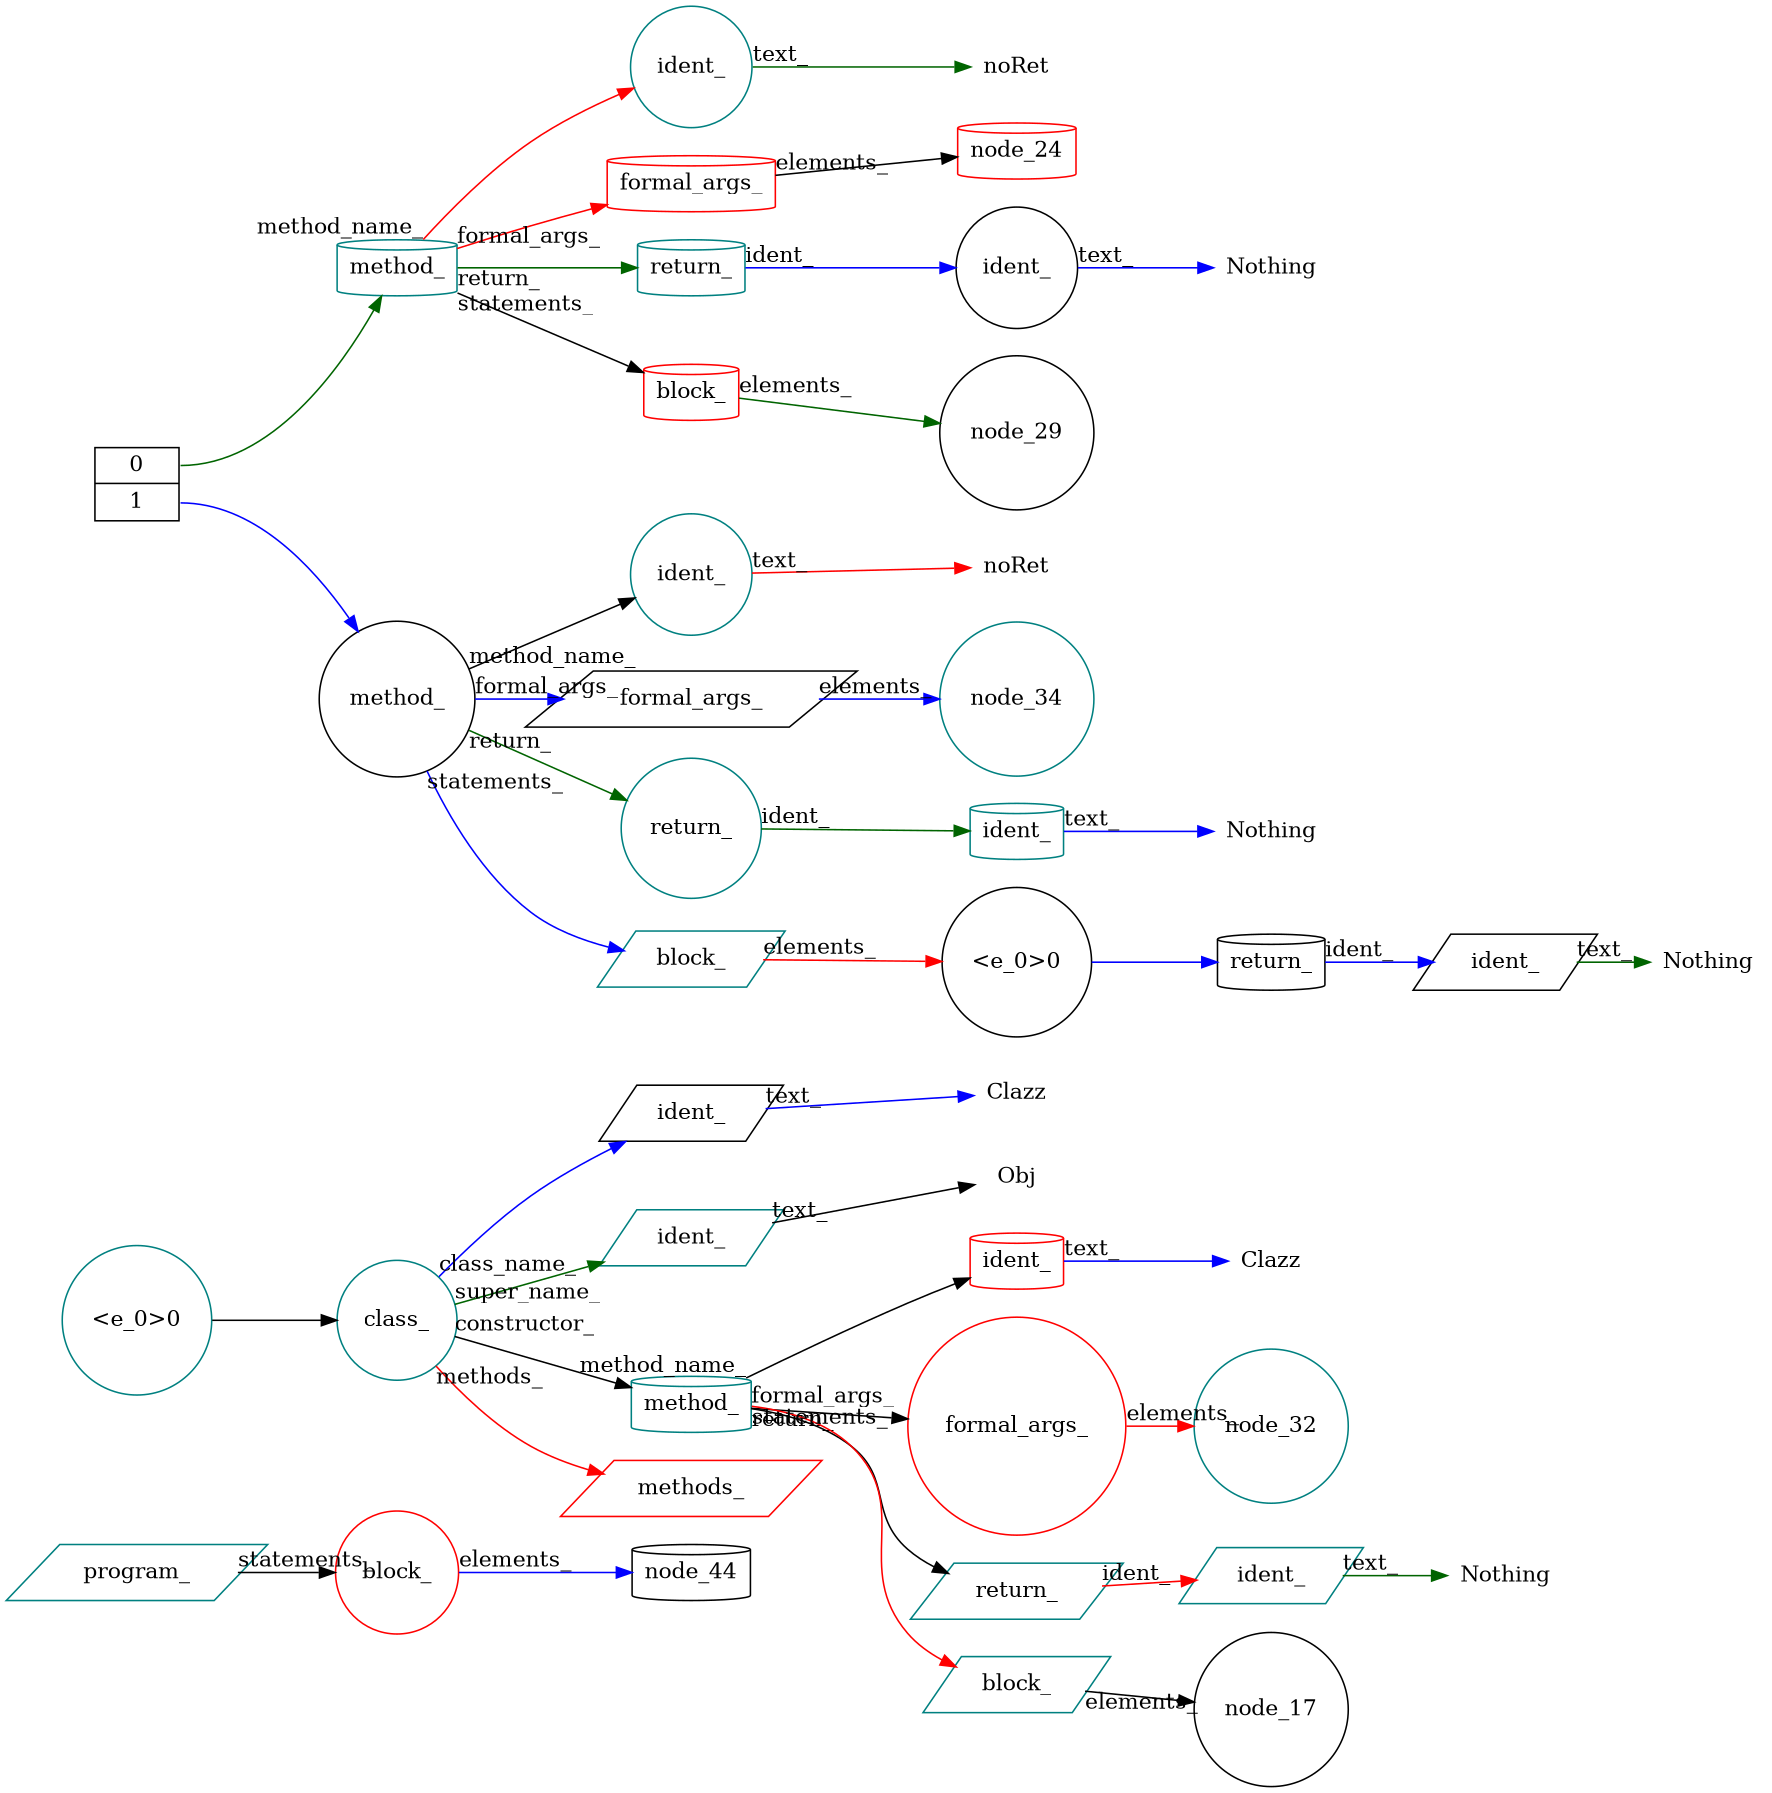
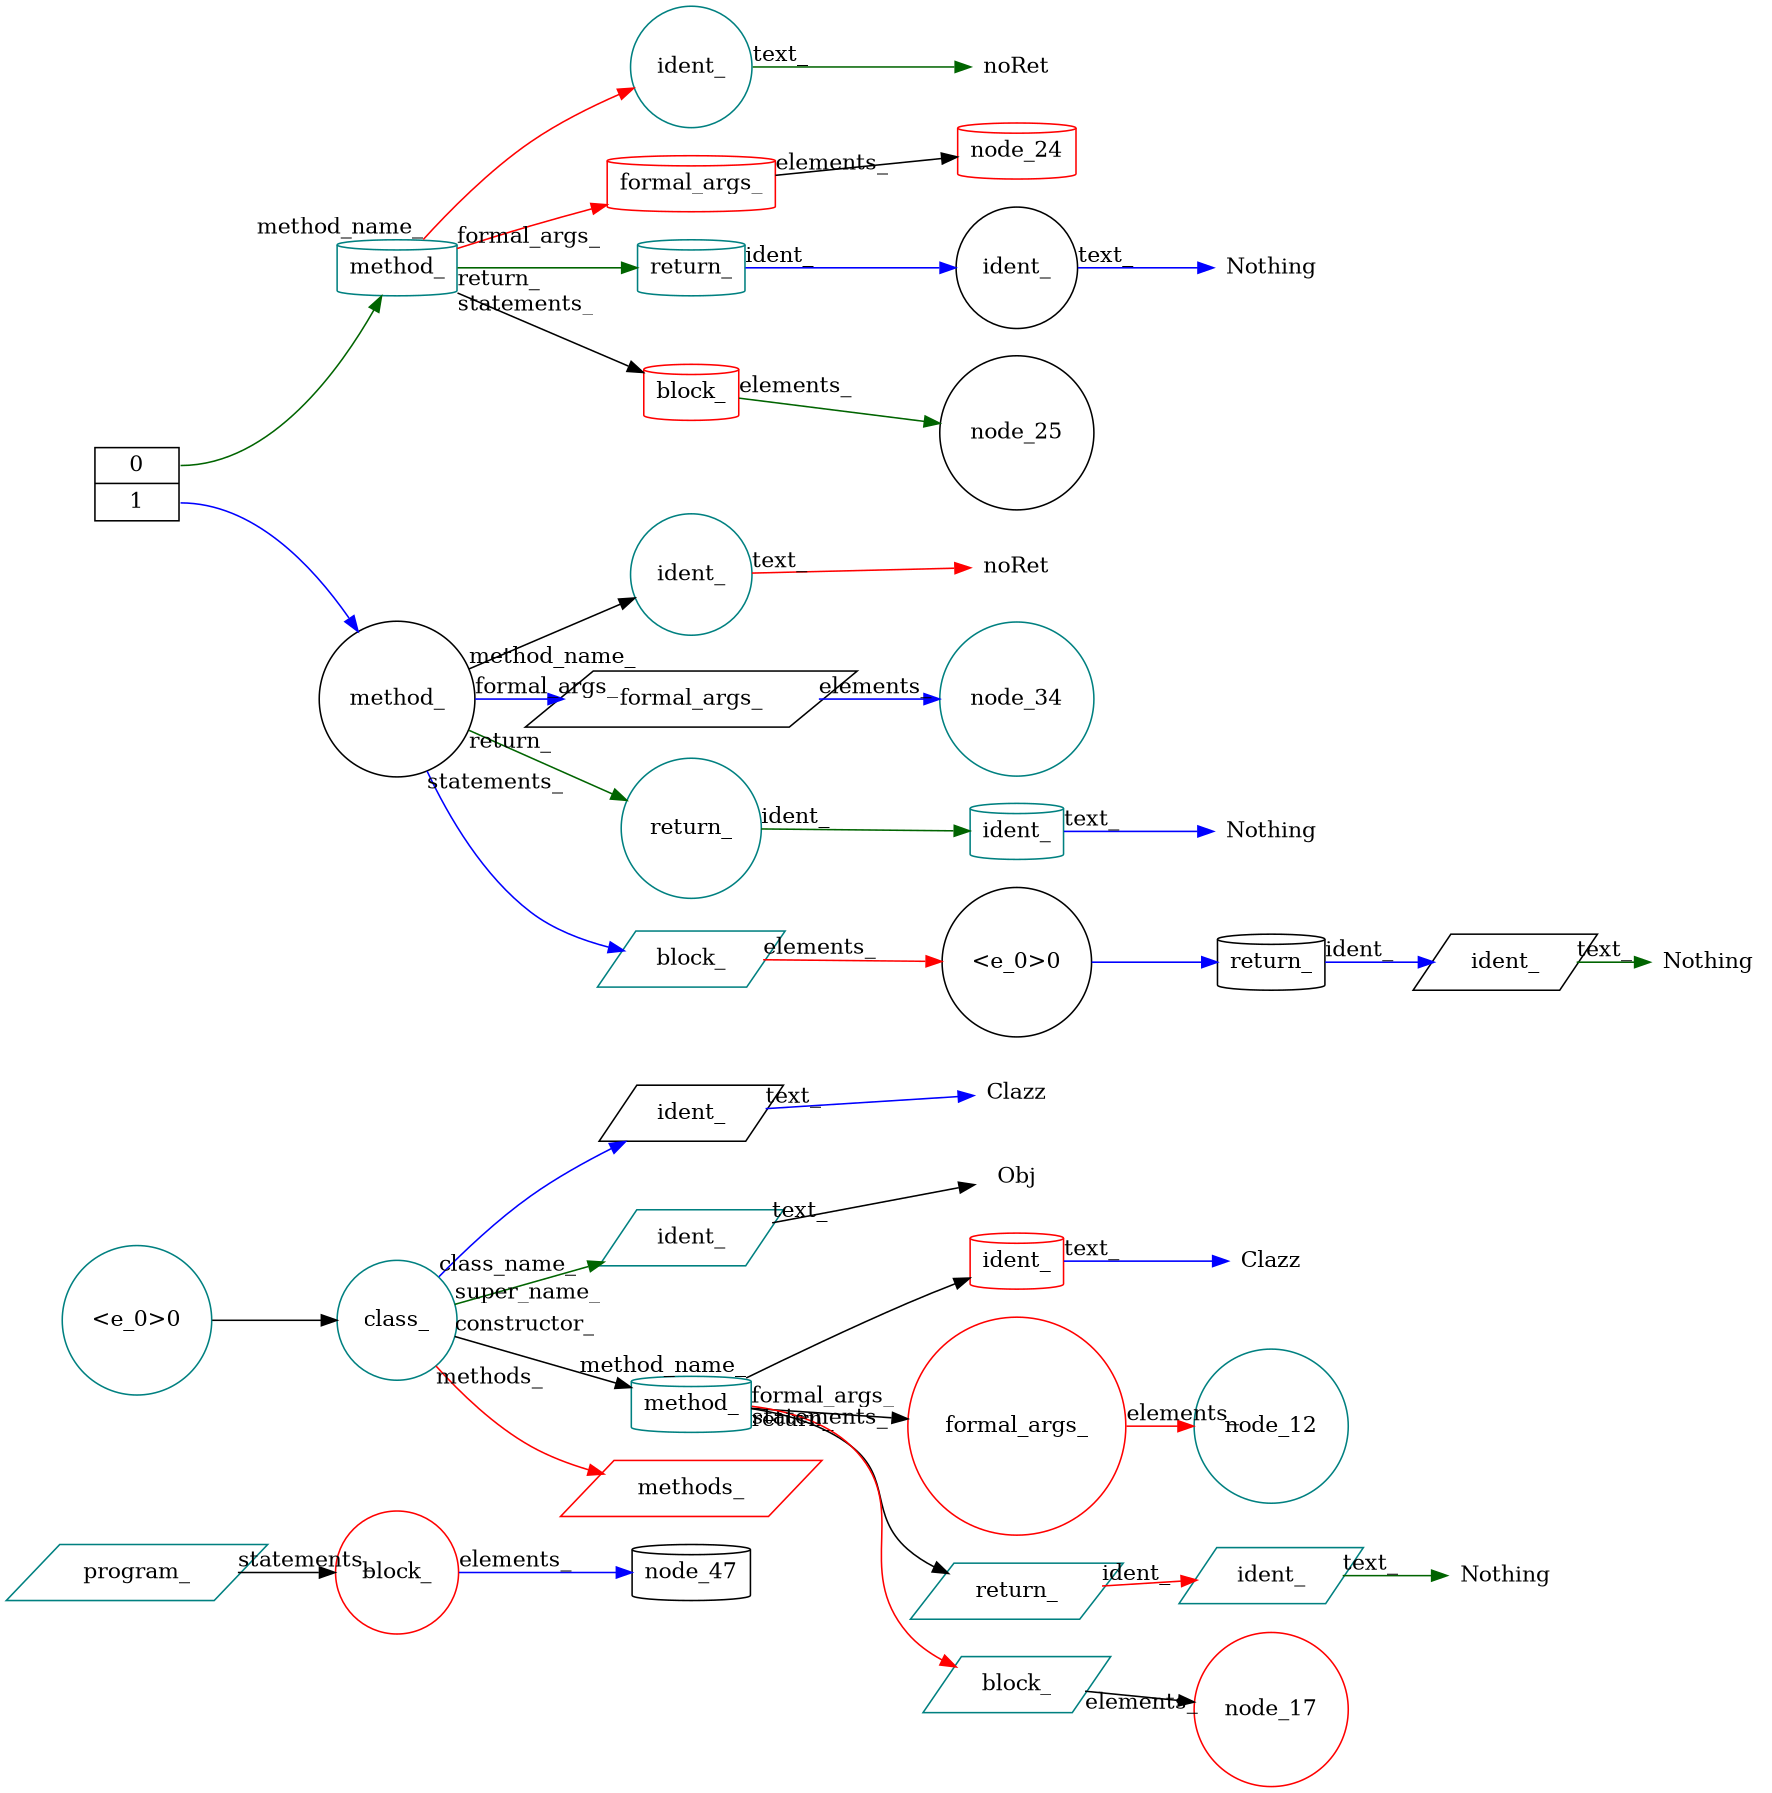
node "node_29": label "node_29" -> "node_25"
node "node_32": label "node_32" -> "node_12"
node "node_44": label "node_44" -> "node_47"
node "node_17": color black -> red
